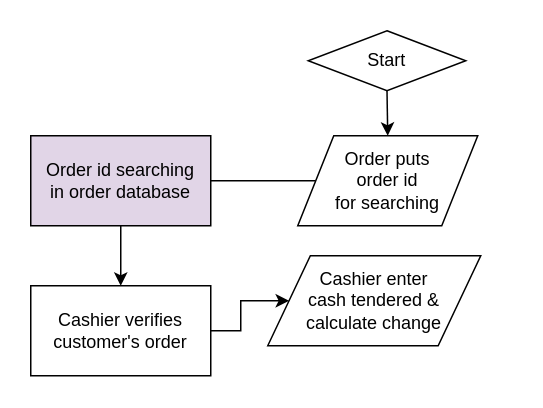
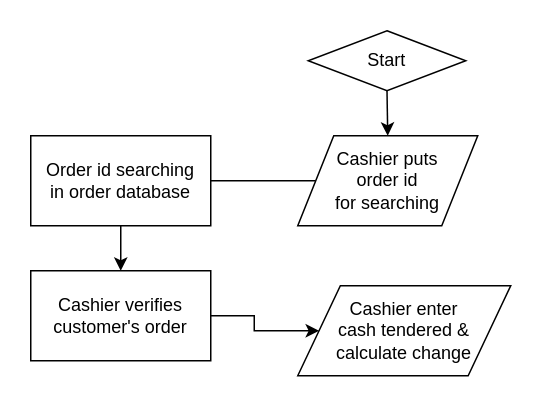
node "Order id searching in order database": fillcolor #e1d5e7 -> #ffffff
node "Order puts order id for searching": label "Order puts order id for searching" -> "Cashier puts order id for searching"
node "Cashier enter cash tendered & calculate change": moved (374, 301) -> (404, 331)
node "Cashier verifies customer's order": moved (121, 331) -> (121, 316)
